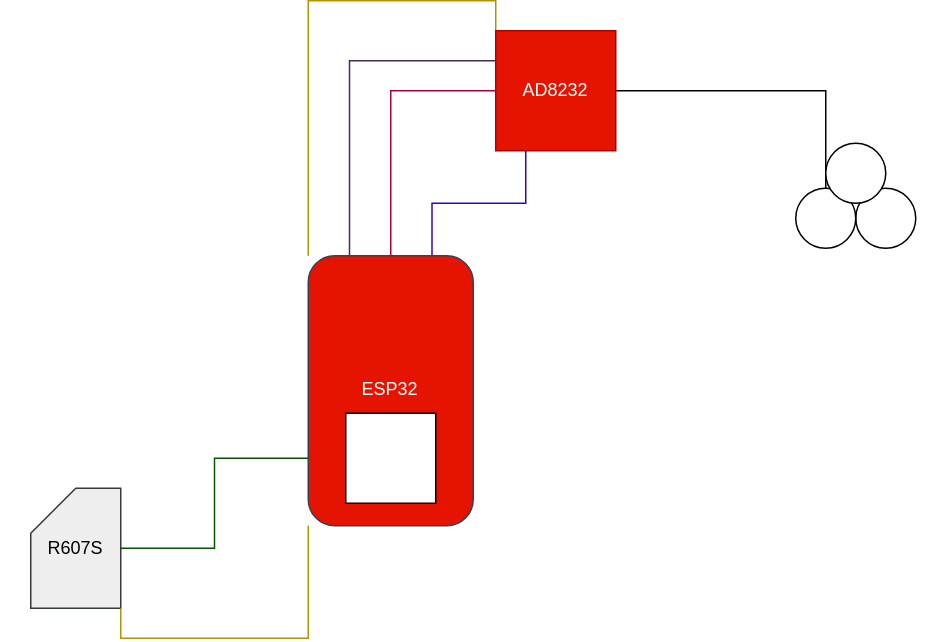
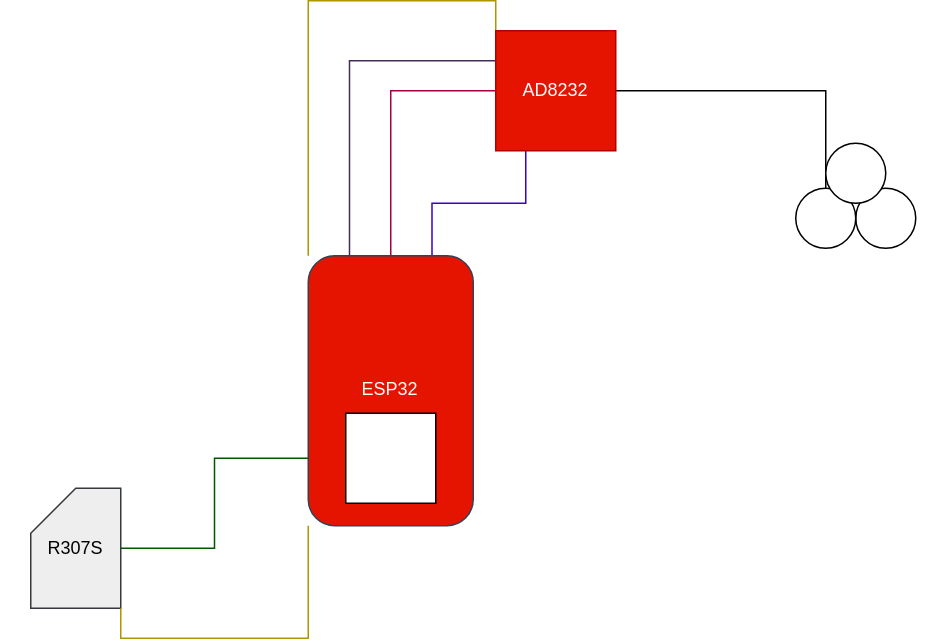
node "R607S": label "R607S" -> "R307S"
